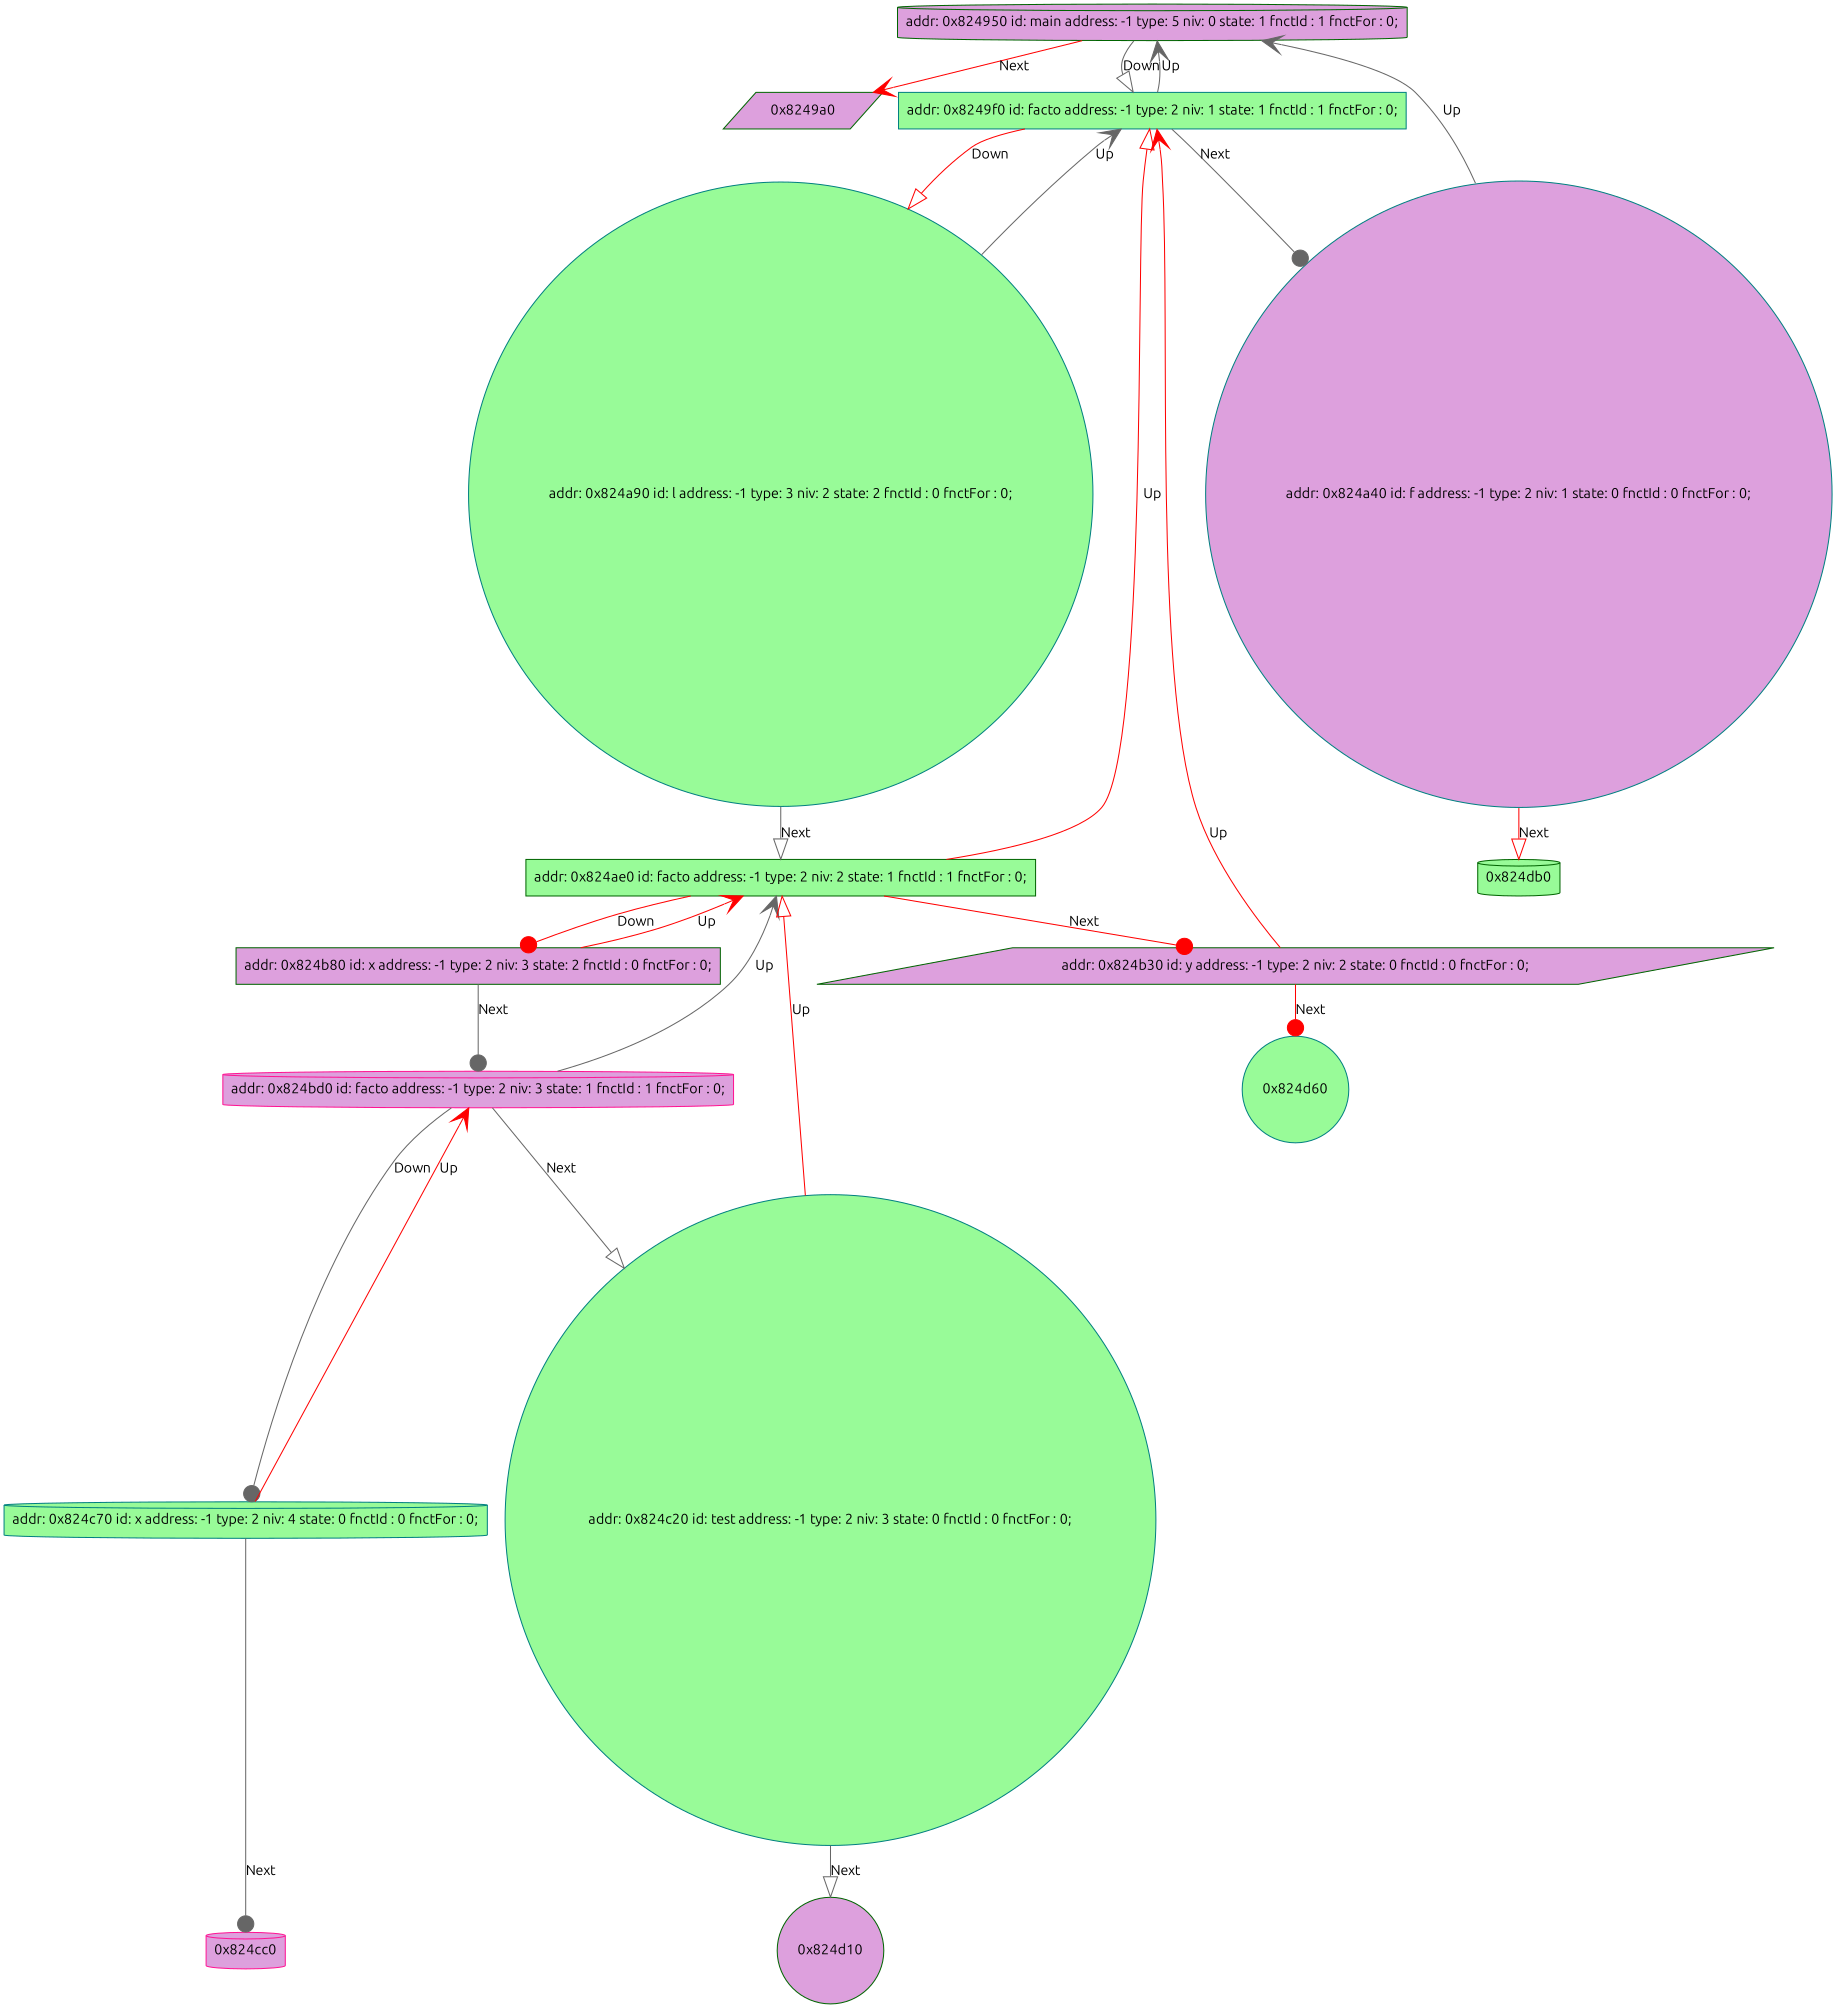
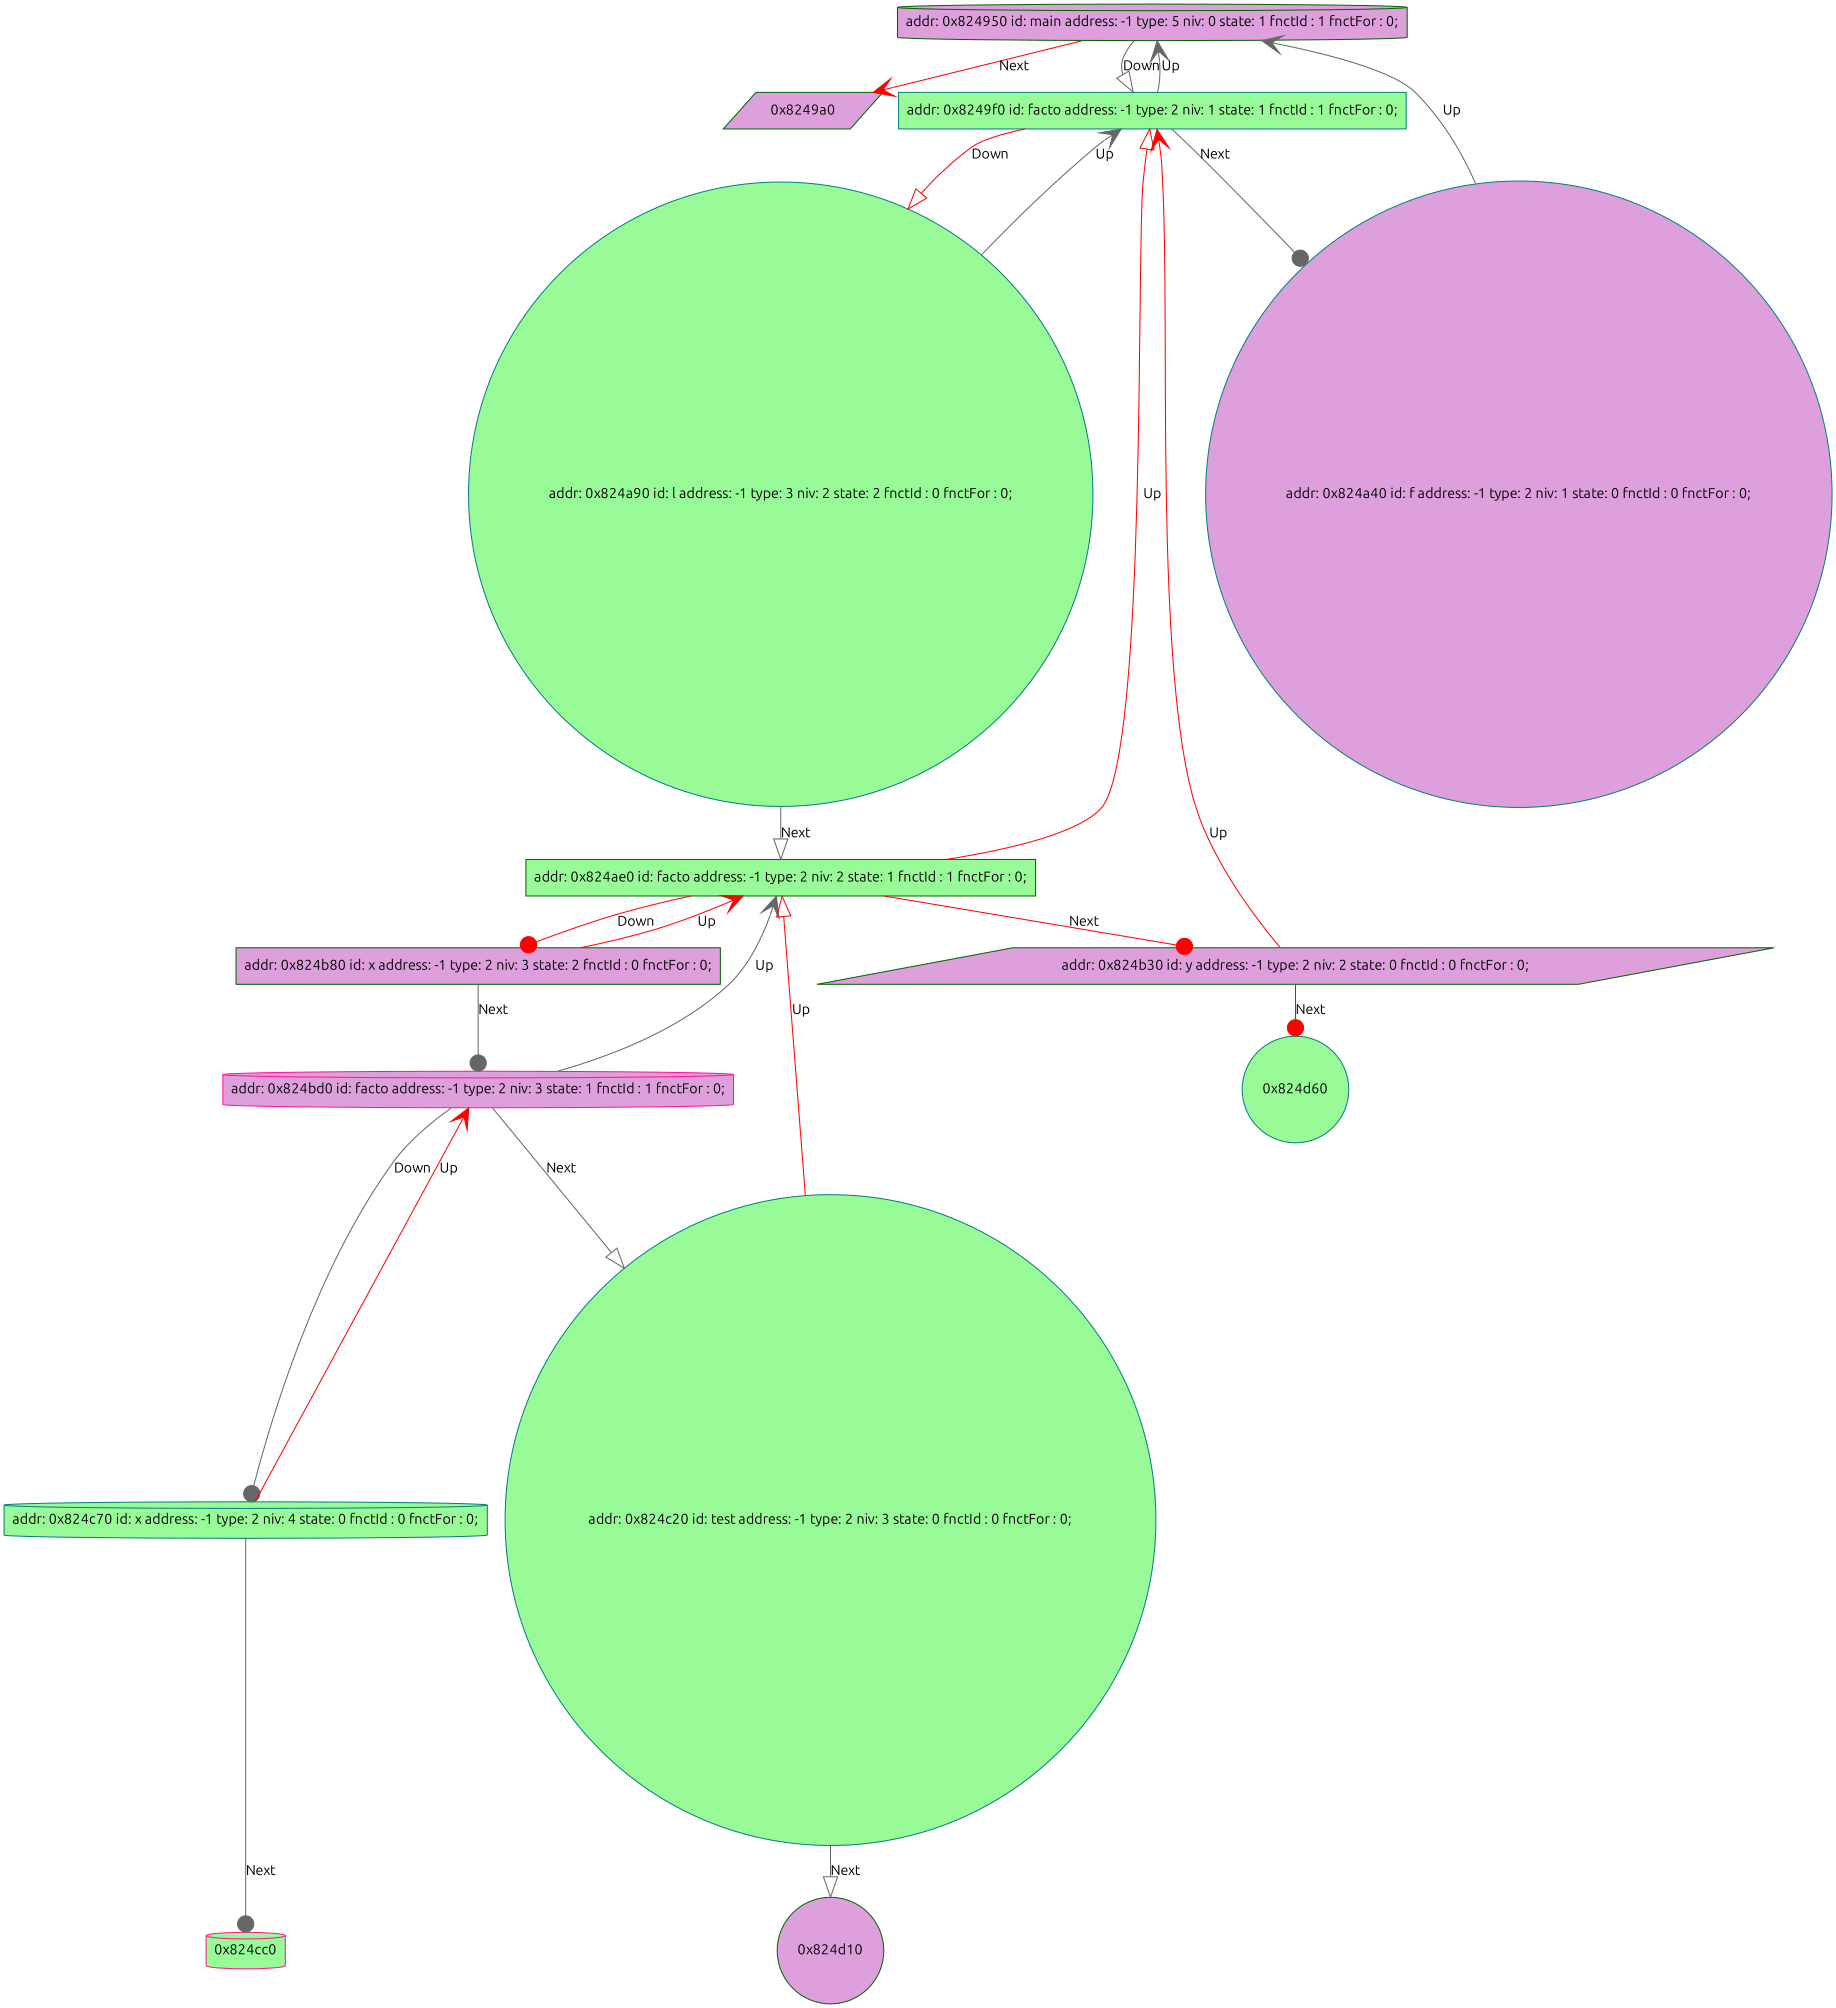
node "0x824db0": removed
node "0x824cc0": fillcolor plum -> palegreen
